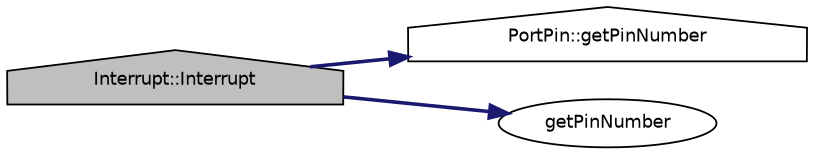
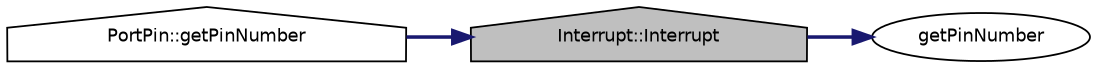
edge "Interrupt::Interrupt" -> "PortPin::getPinNumber": reversed
